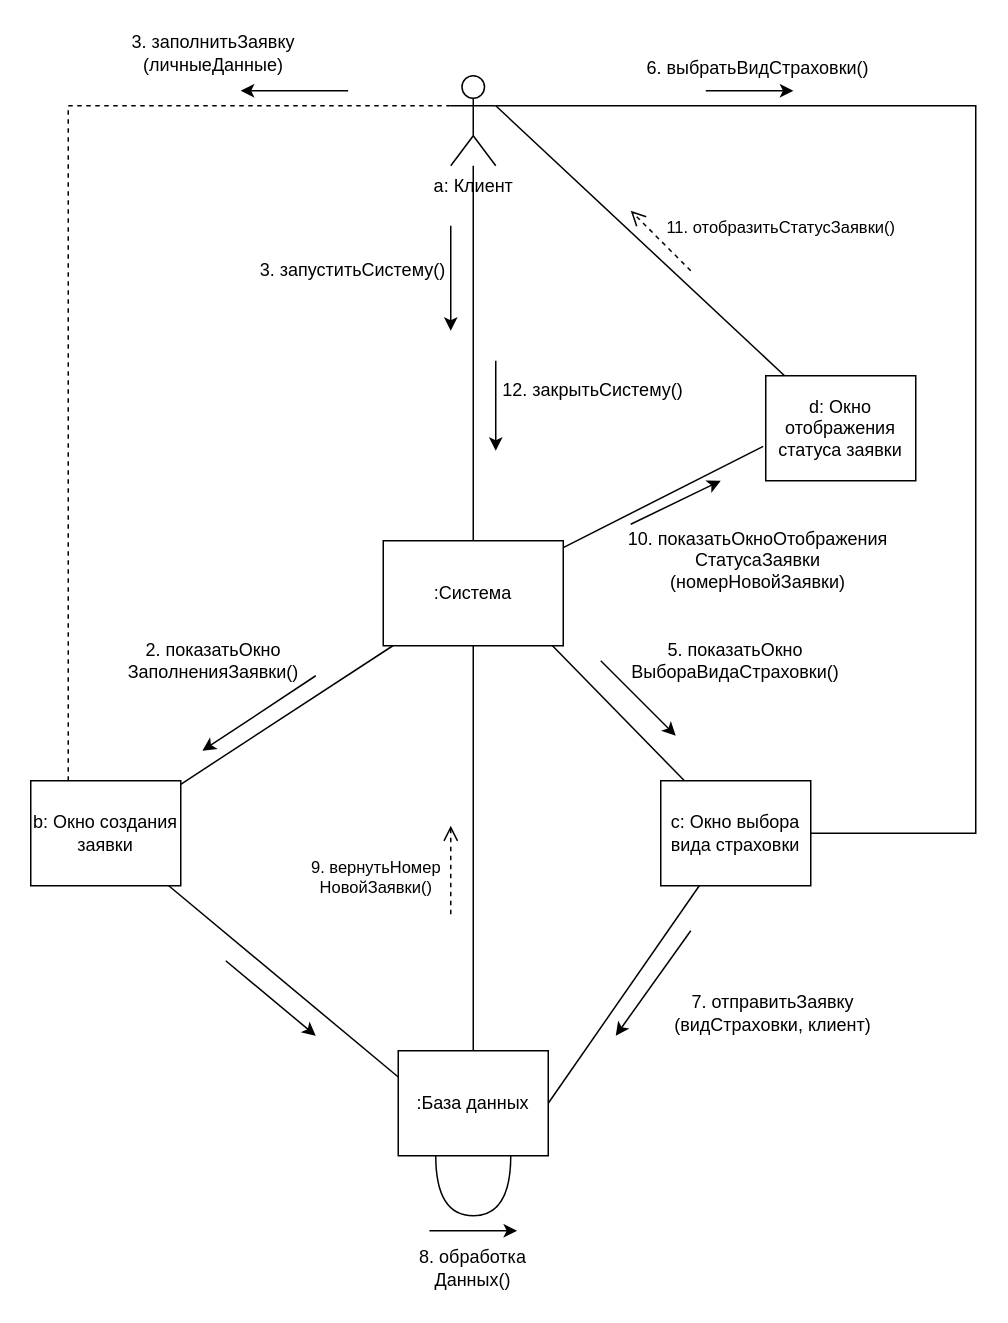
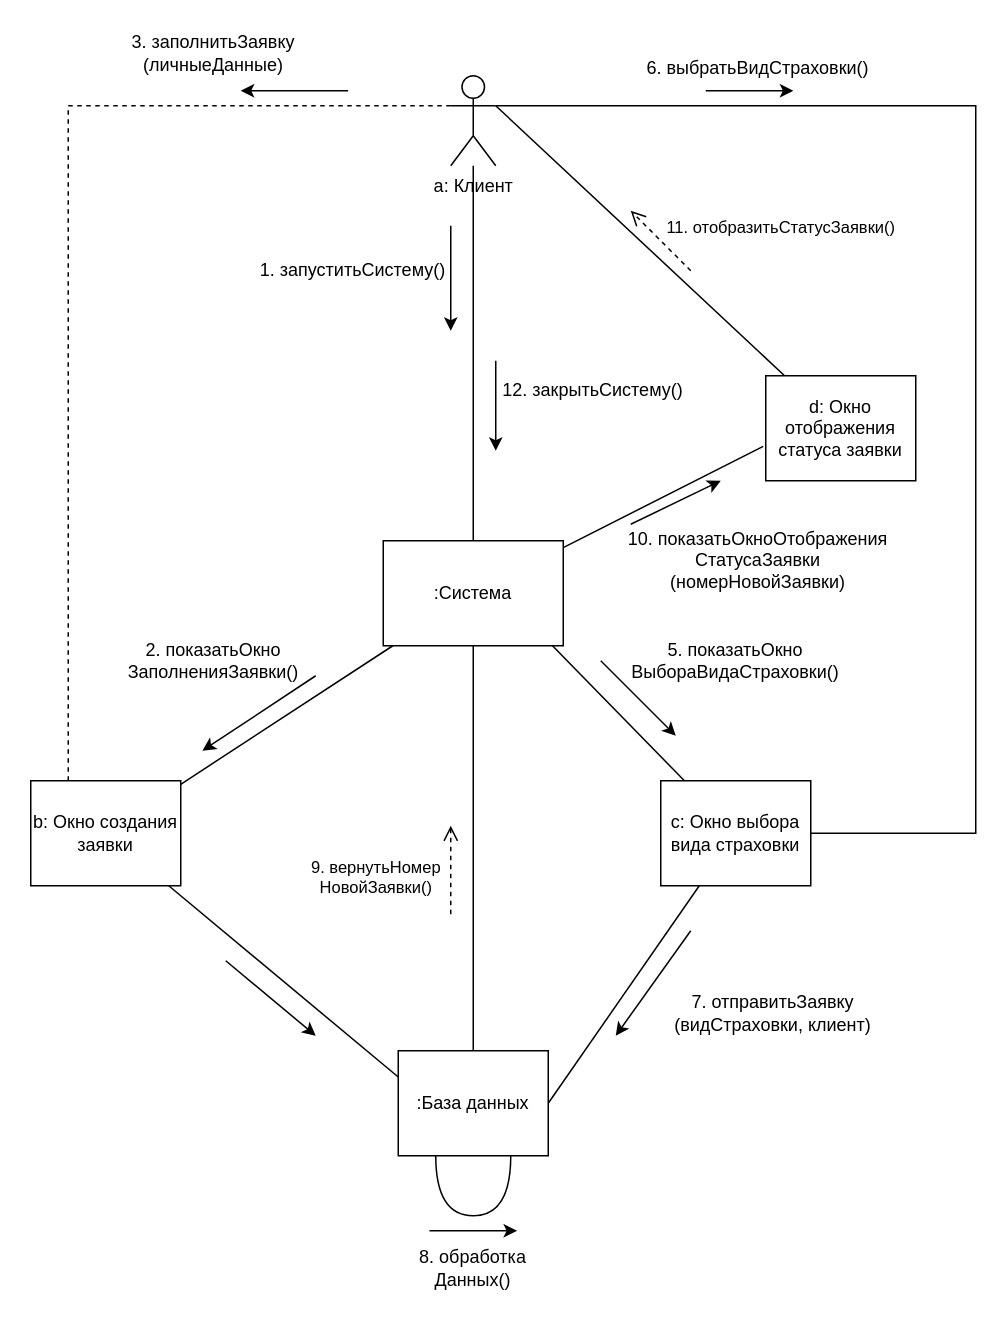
node "3. запуститьСистему()": label "3. запуститьСистему()" -> "1. запуститьСистему()"
